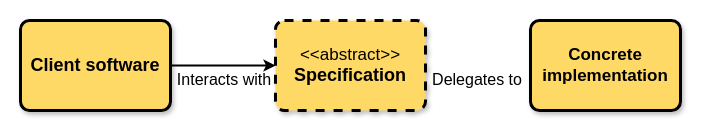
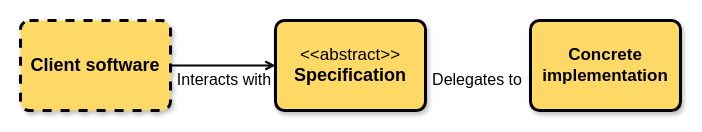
node "Client software": style solid -> dashed
edge "Client software" -> "<<abstract>> Specification": arrowhead classic -> open
node "<<abstract>> Specification": style dashed -> solid
